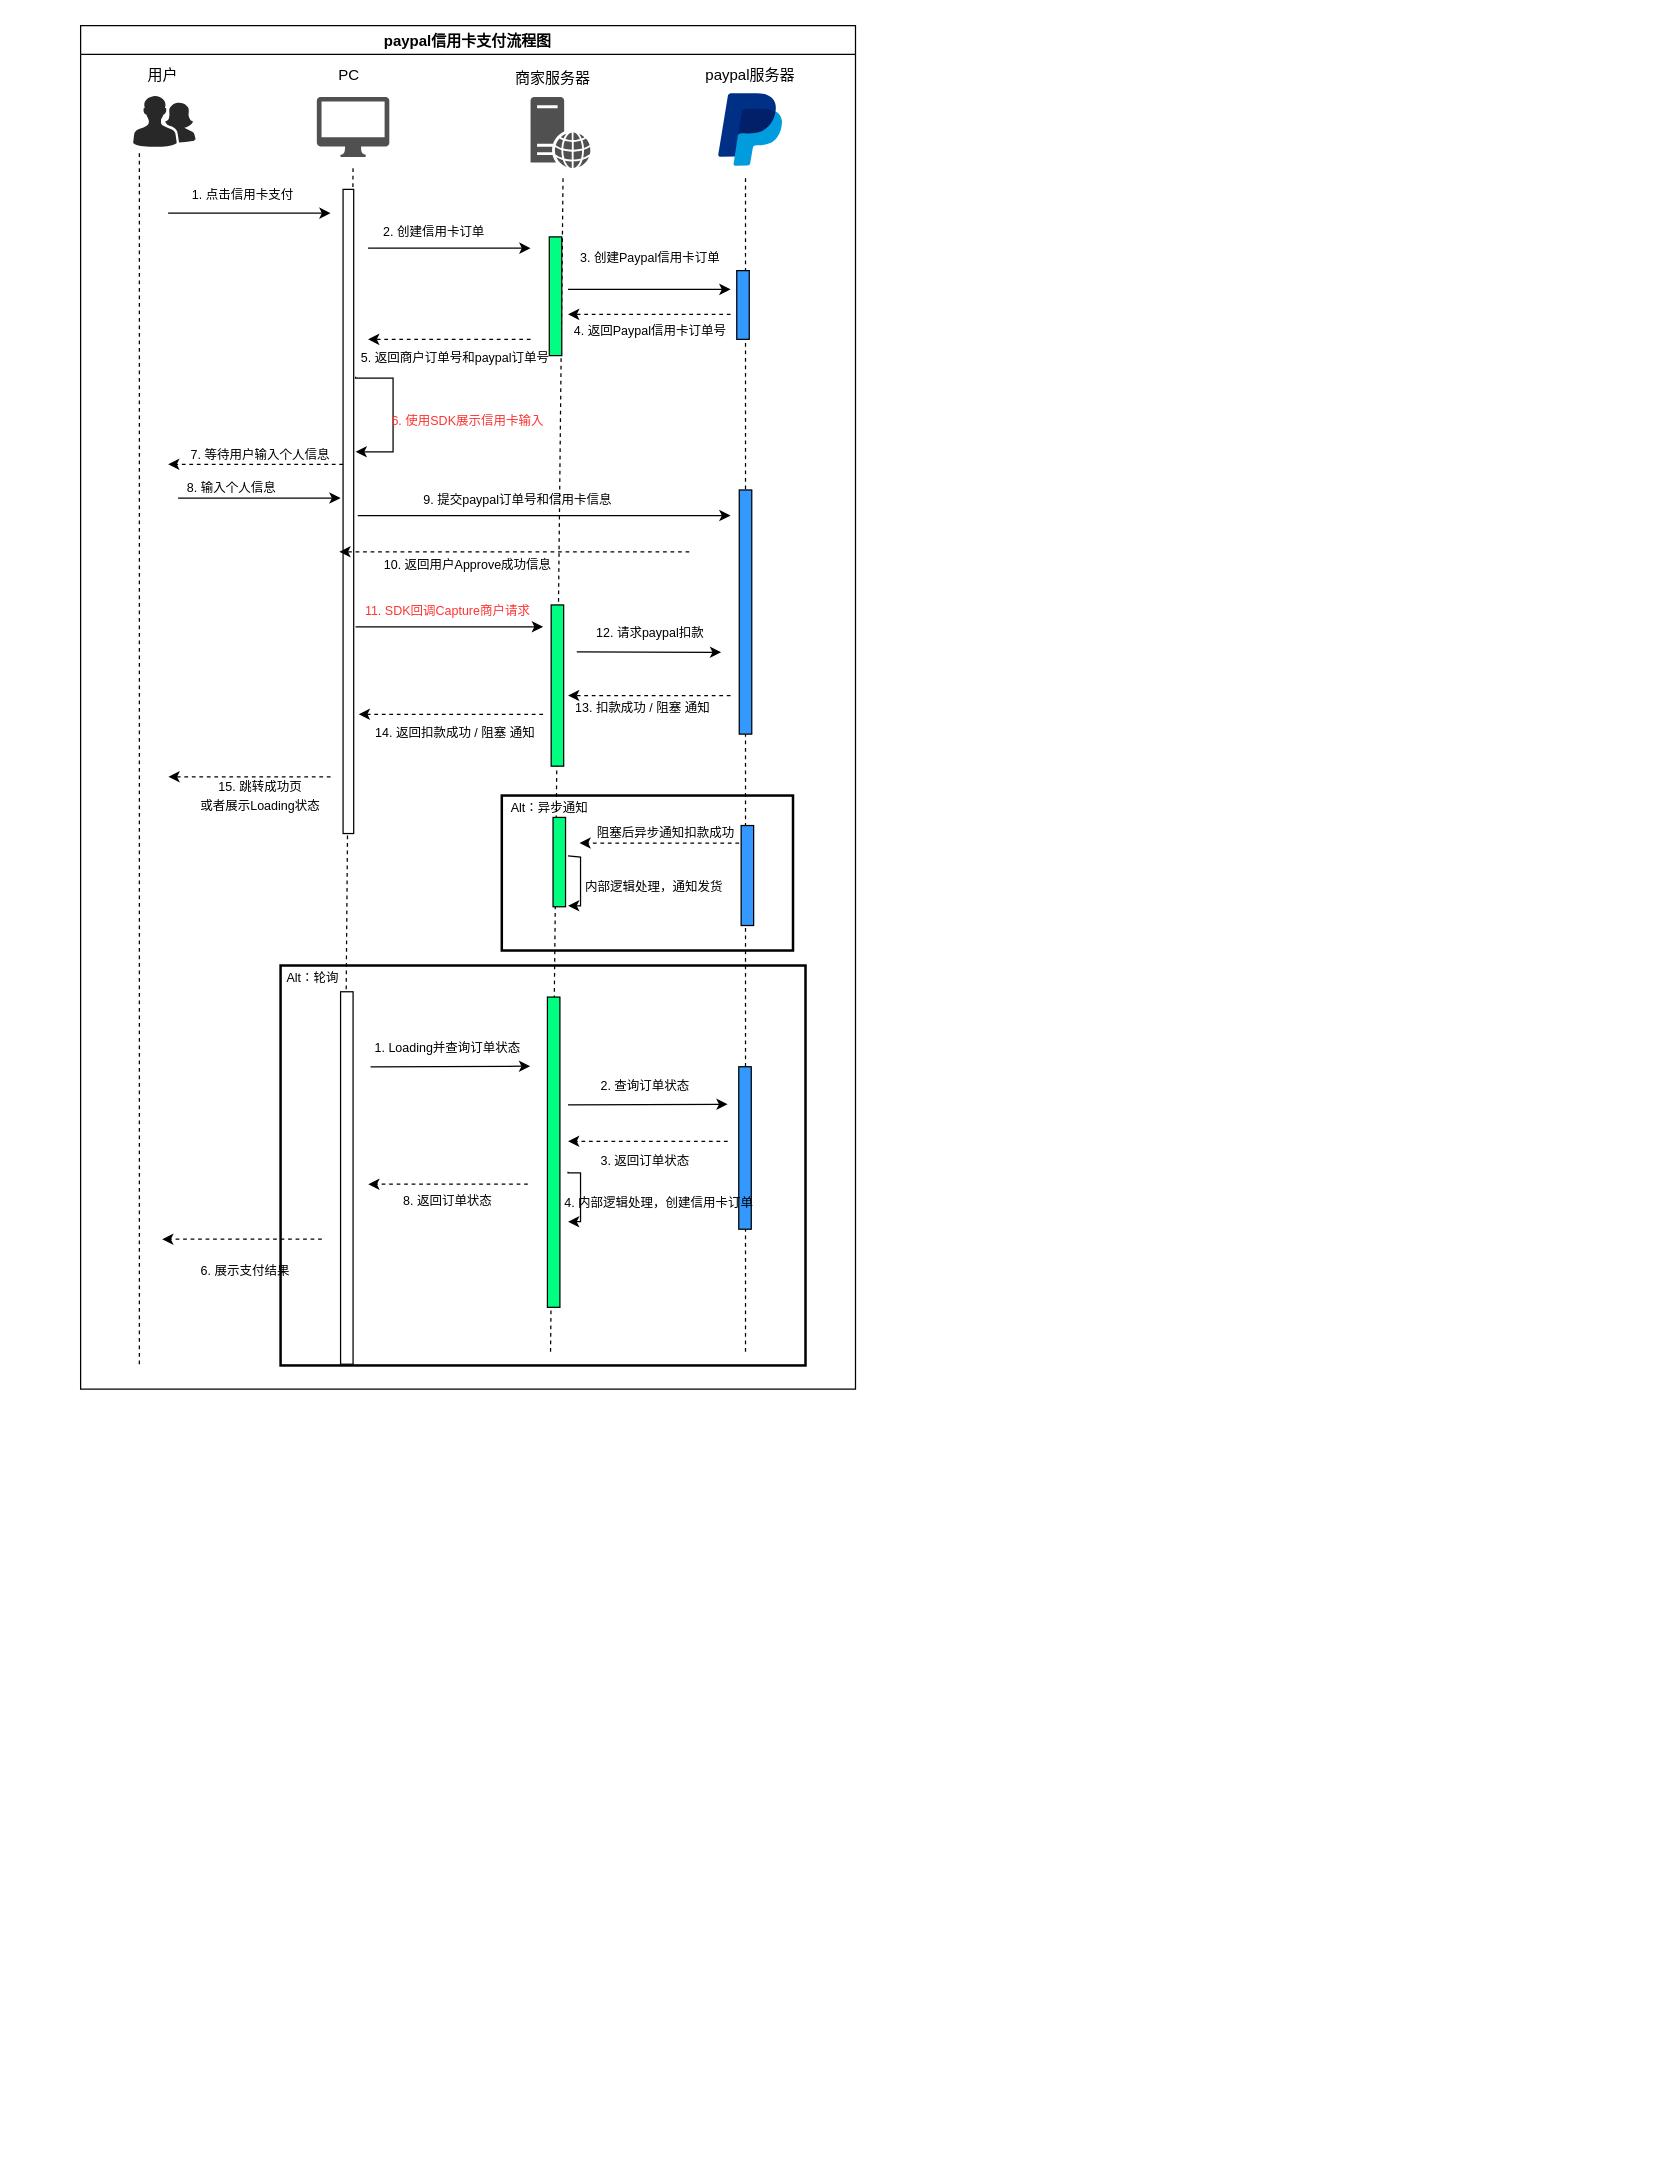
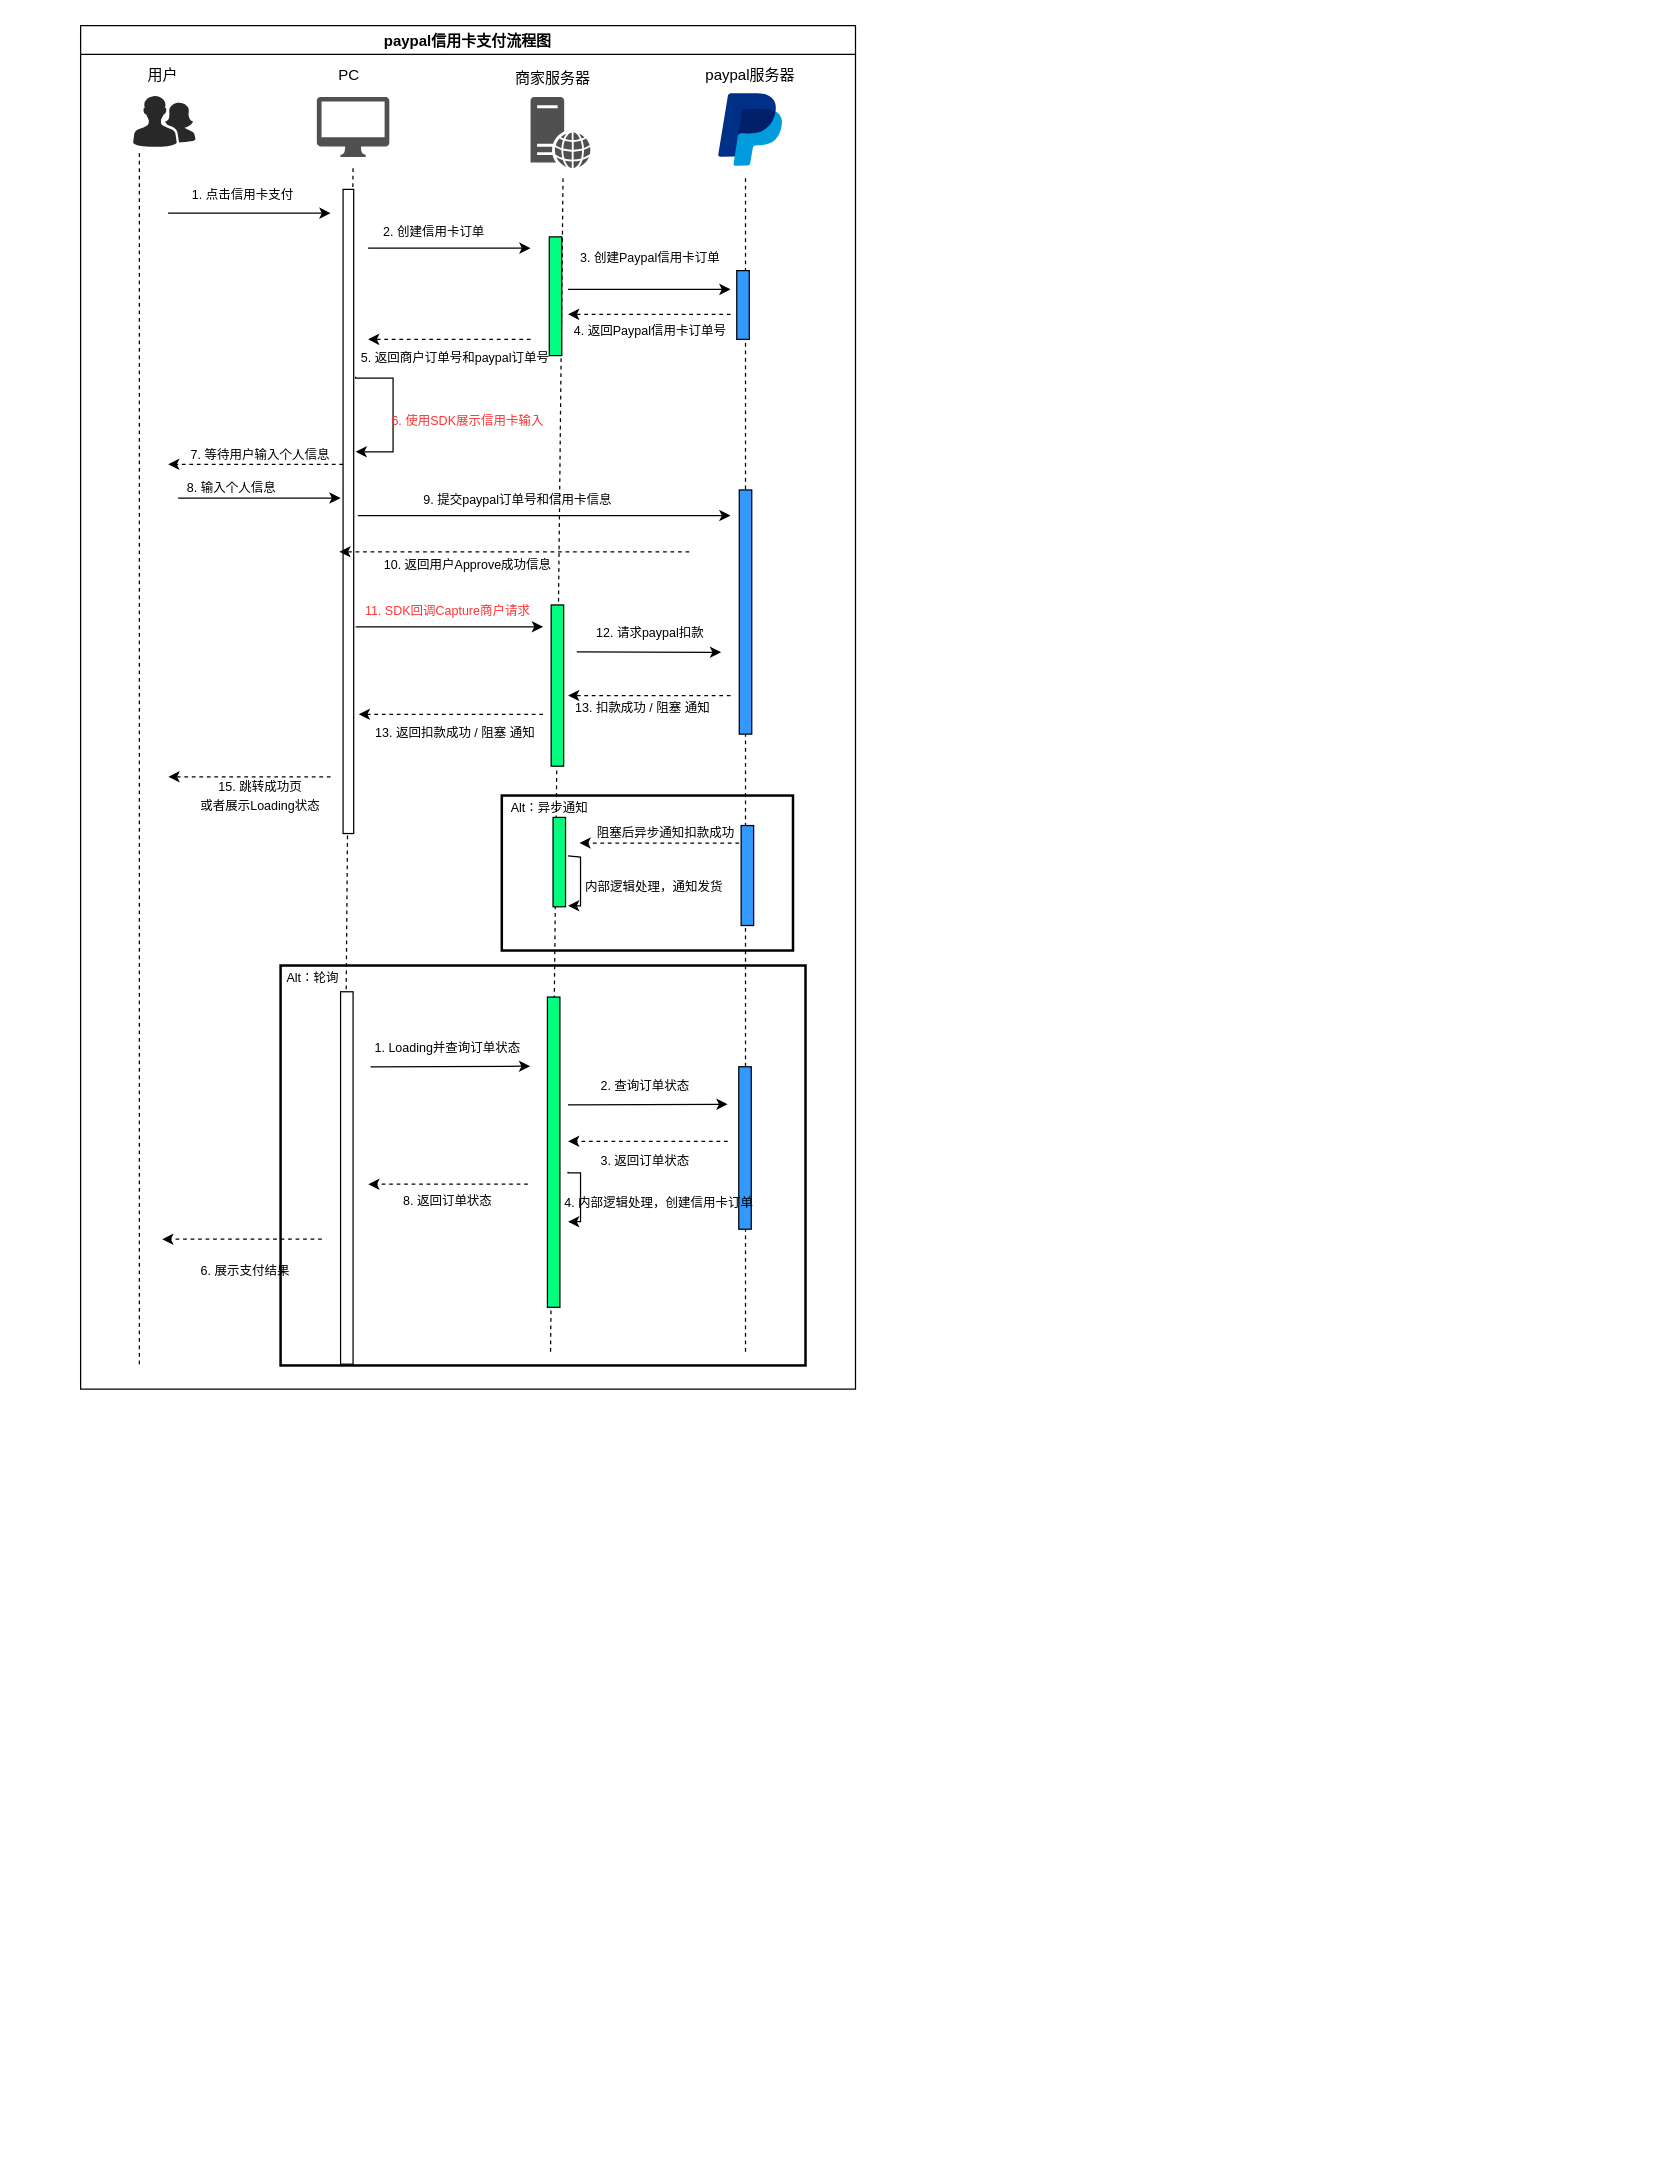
node "14. 返回扣款成功 / 阻塞 通知": label "14. 返回扣款成功 / 阻塞 通知" -> "13. 返回扣款成功 / 阻塞 通知"
